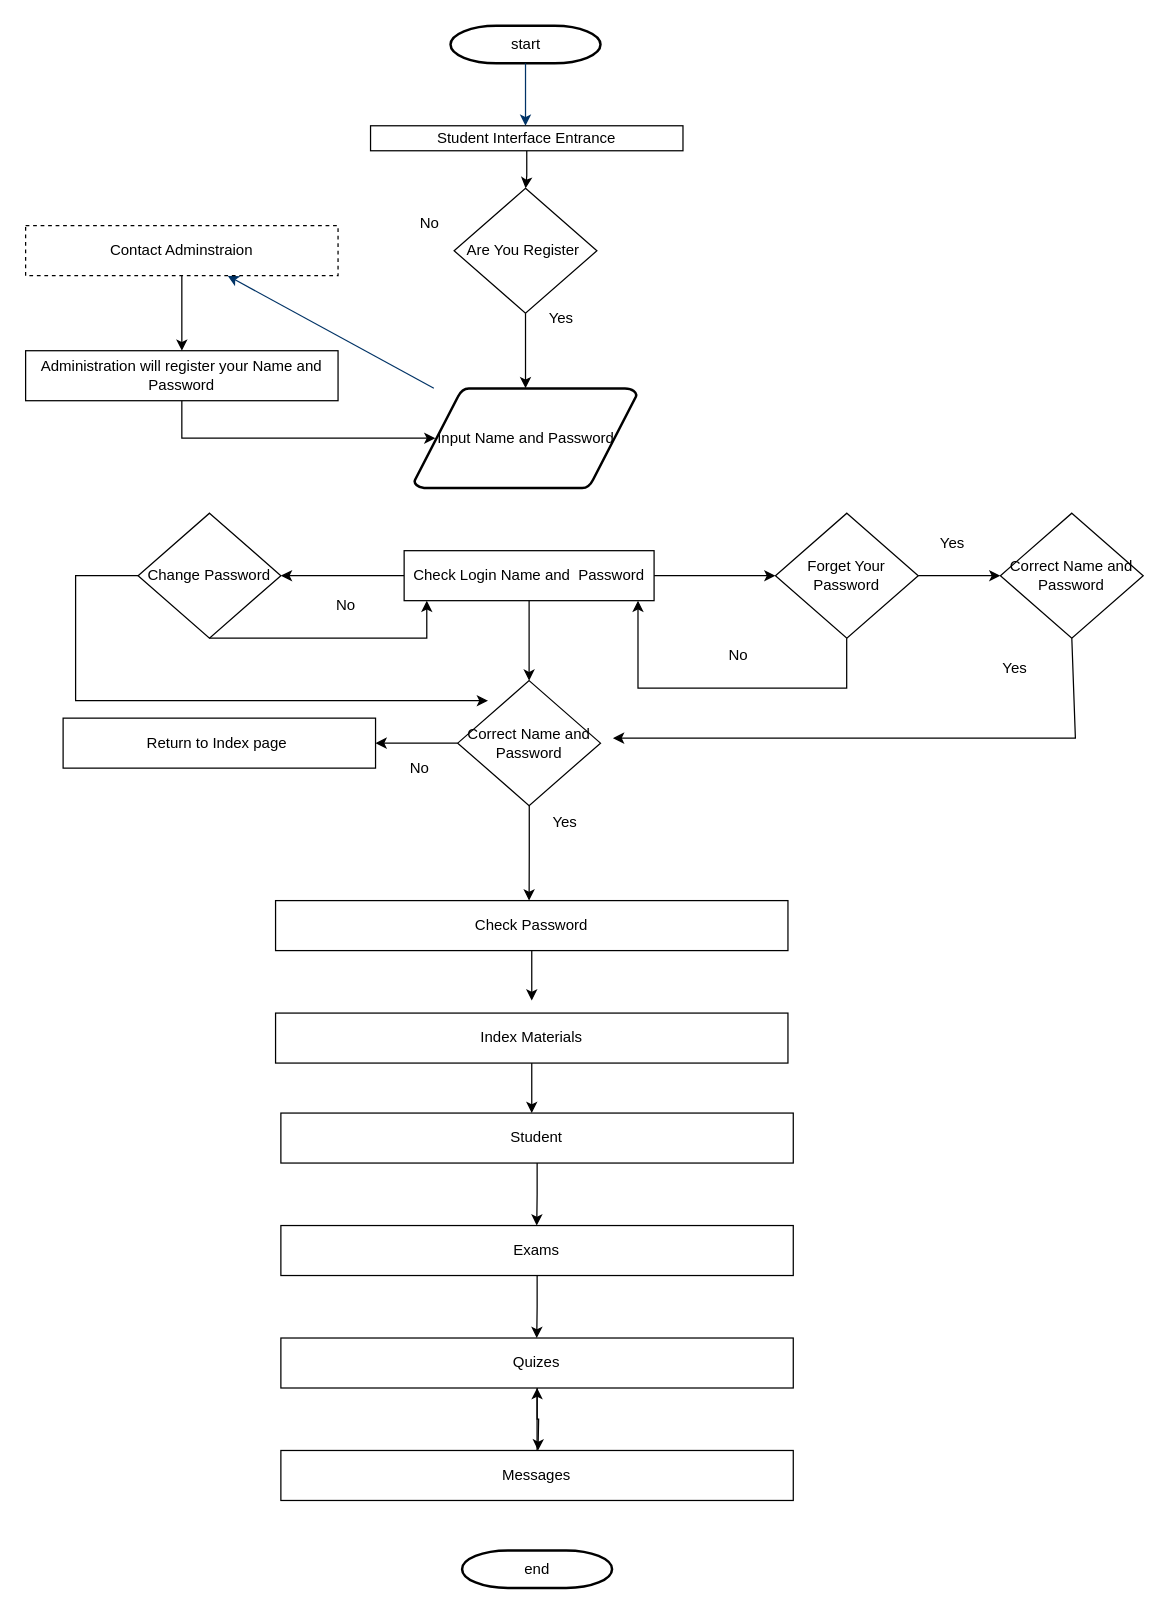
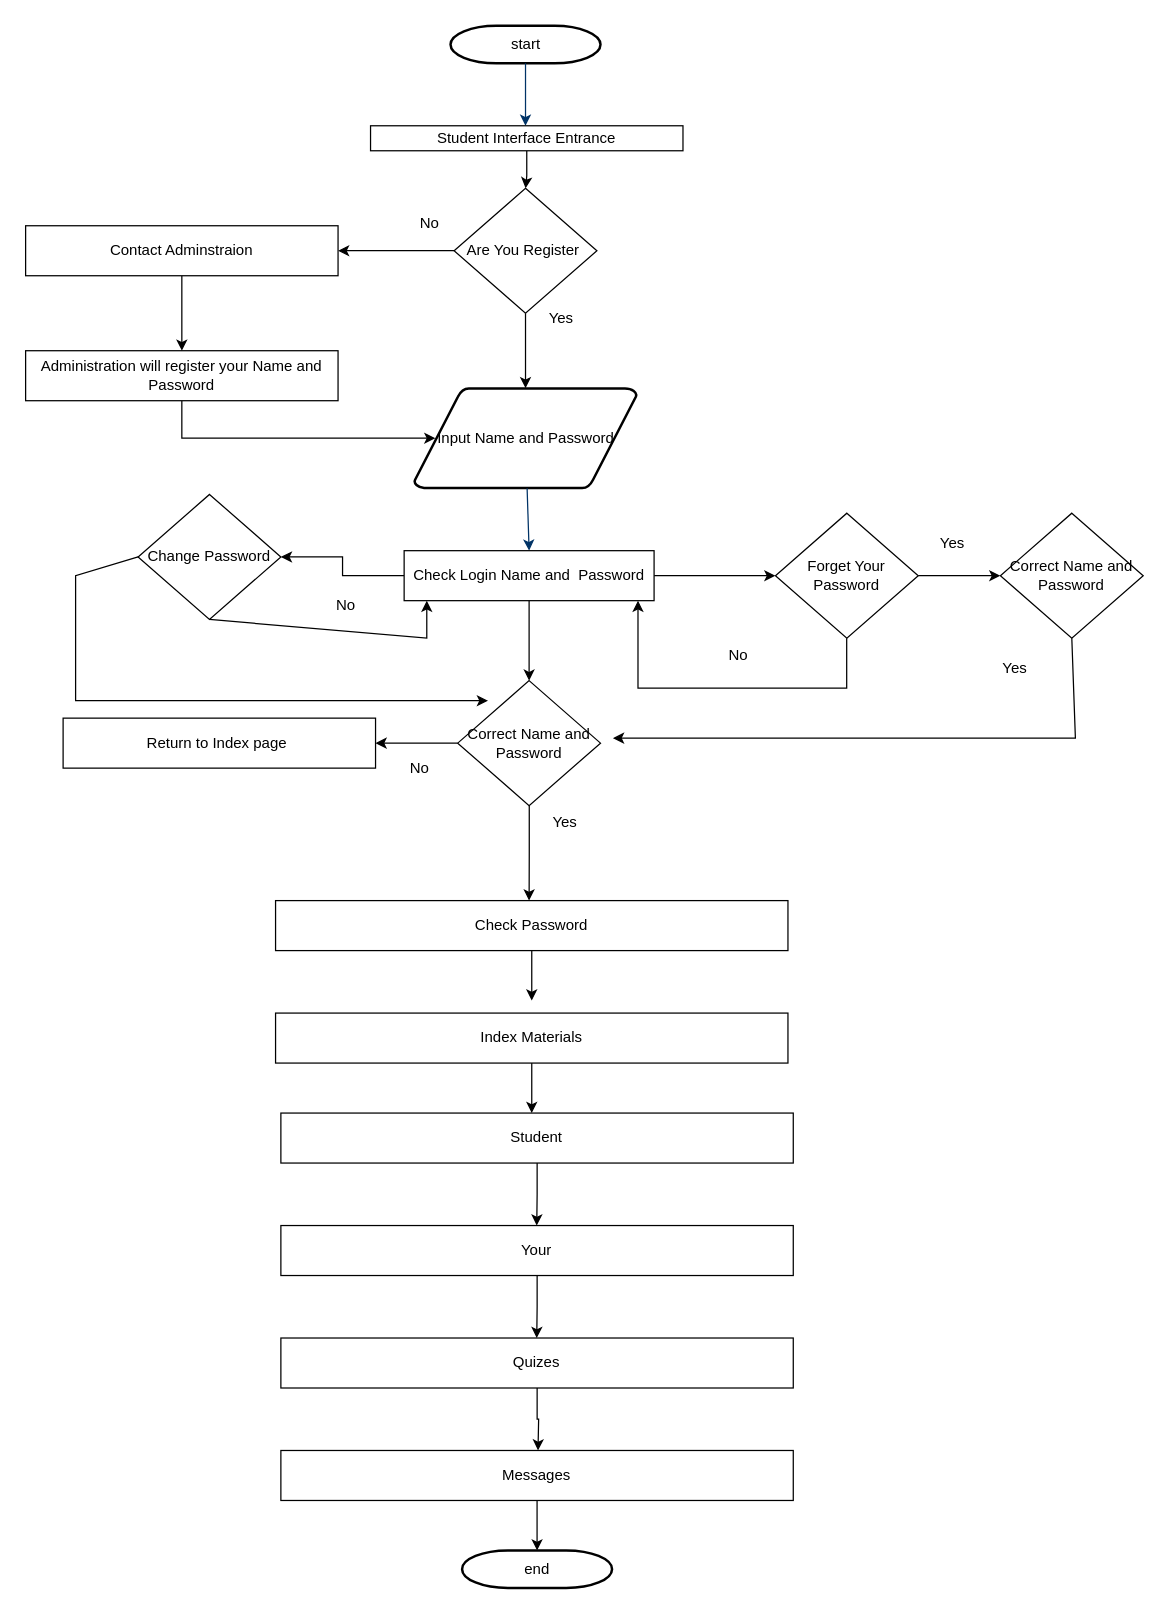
node "Contact Adminstraion": style dashed -> solid
edge "Are You Register" -> "Contact Adminstraion": added
edge "Input Name and Password" -> "Contact Adminstraion": now "Input Name and Password" -> "Check Login Name and Password"
node "Change Password": moved (210, 576) -> (210, 557)
node "Exams": label "Exams" -> "Your"
edge "Messages" -> "Quizes": now "Messages" -> "end"
